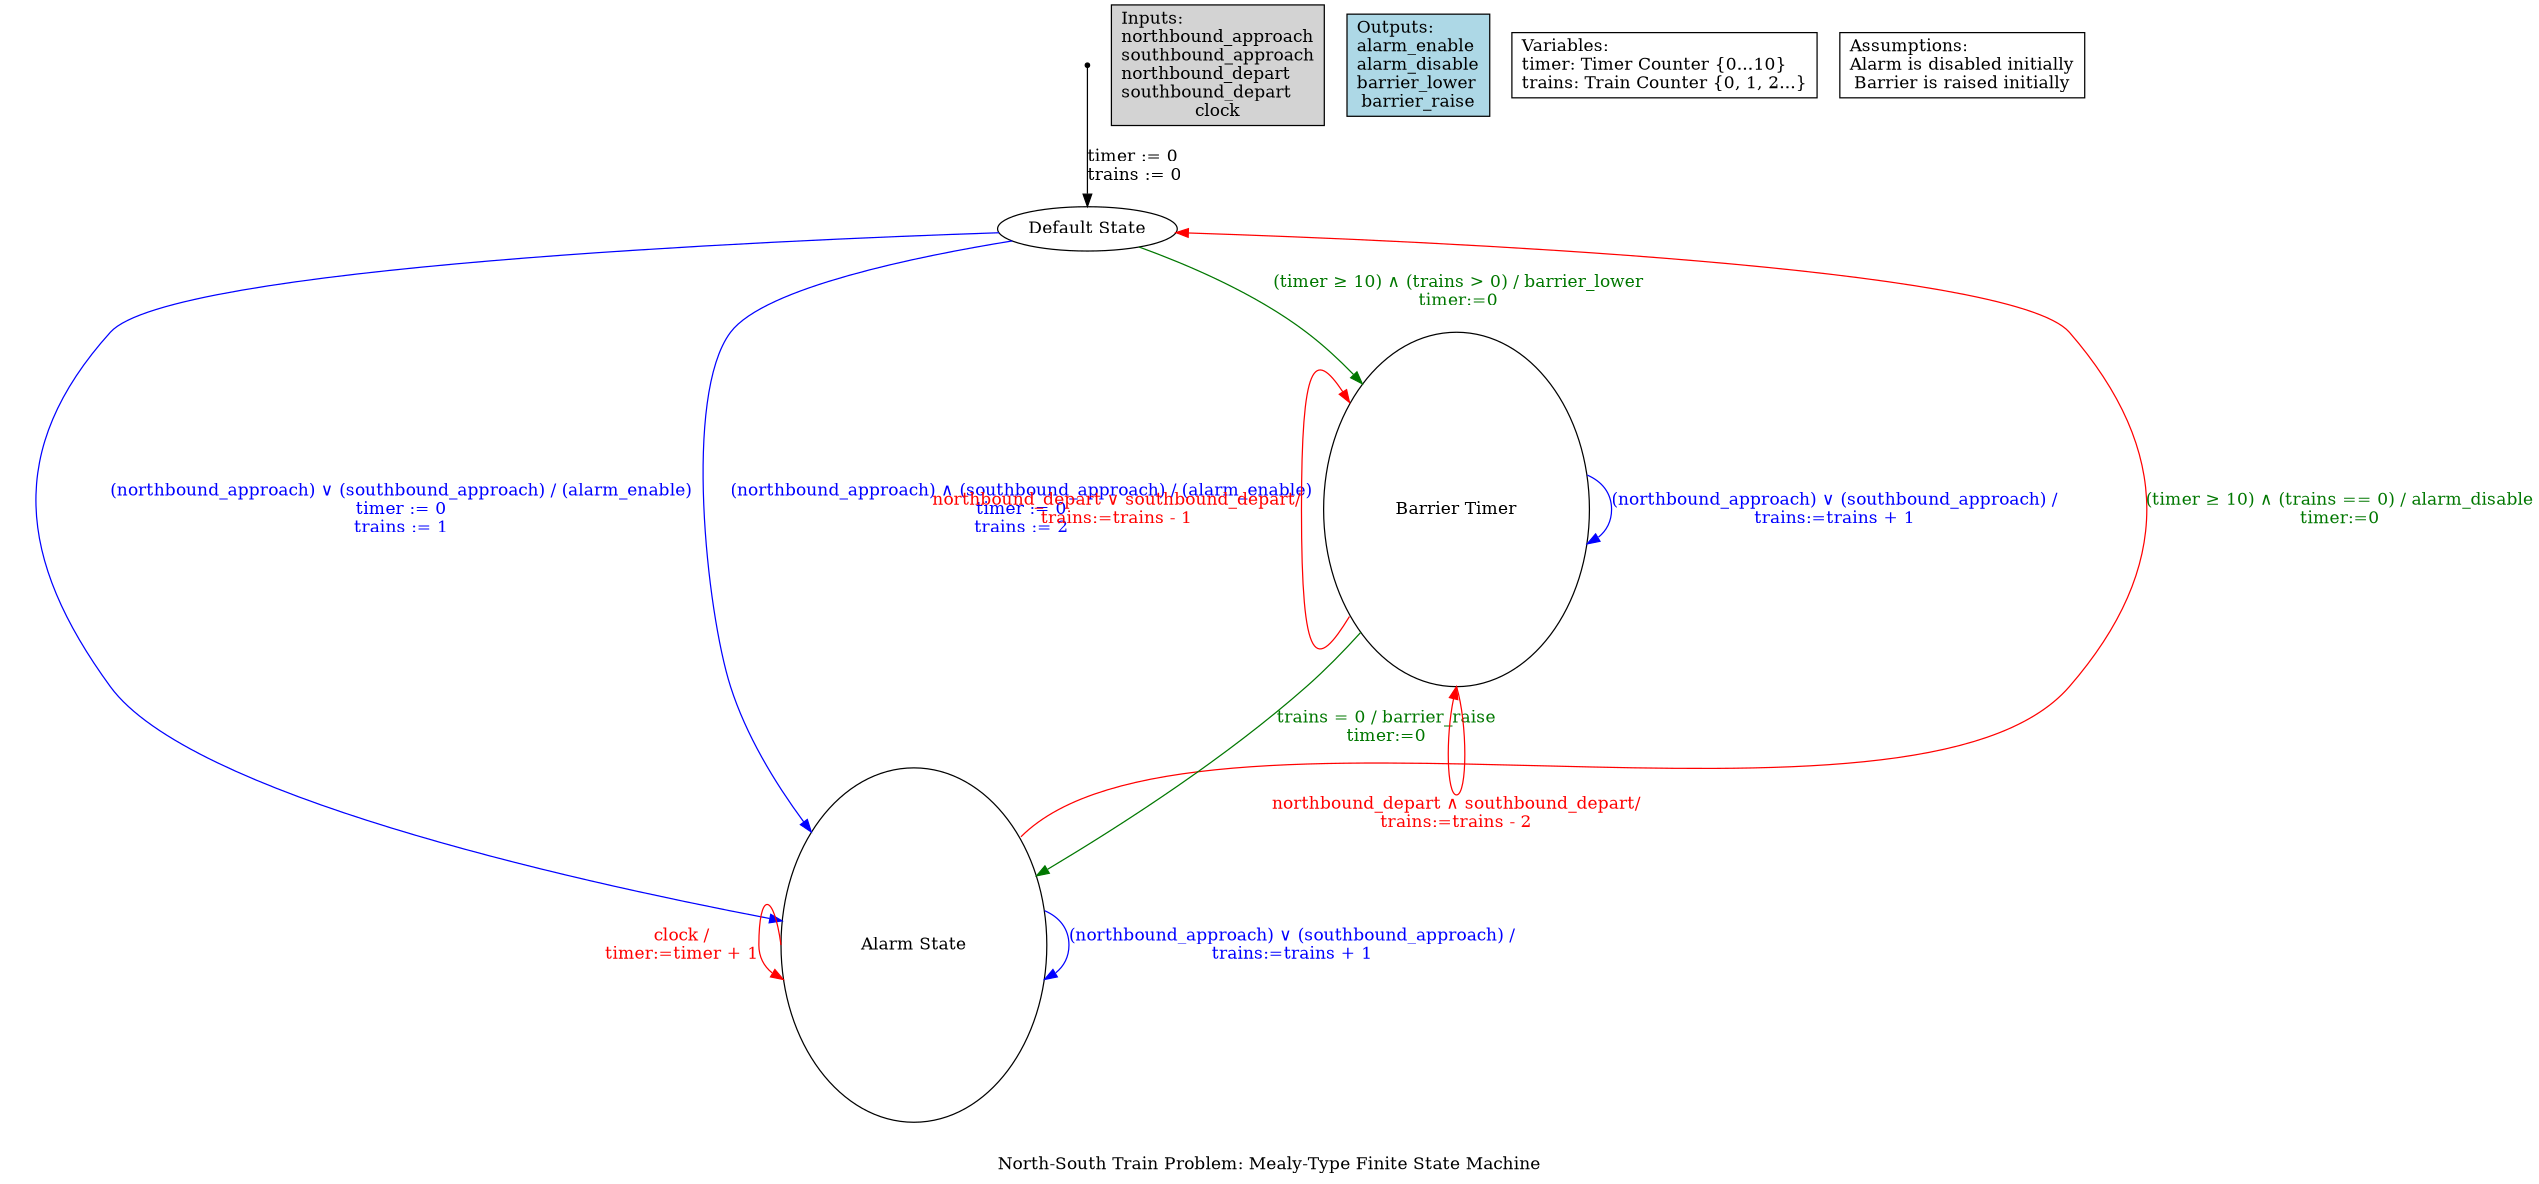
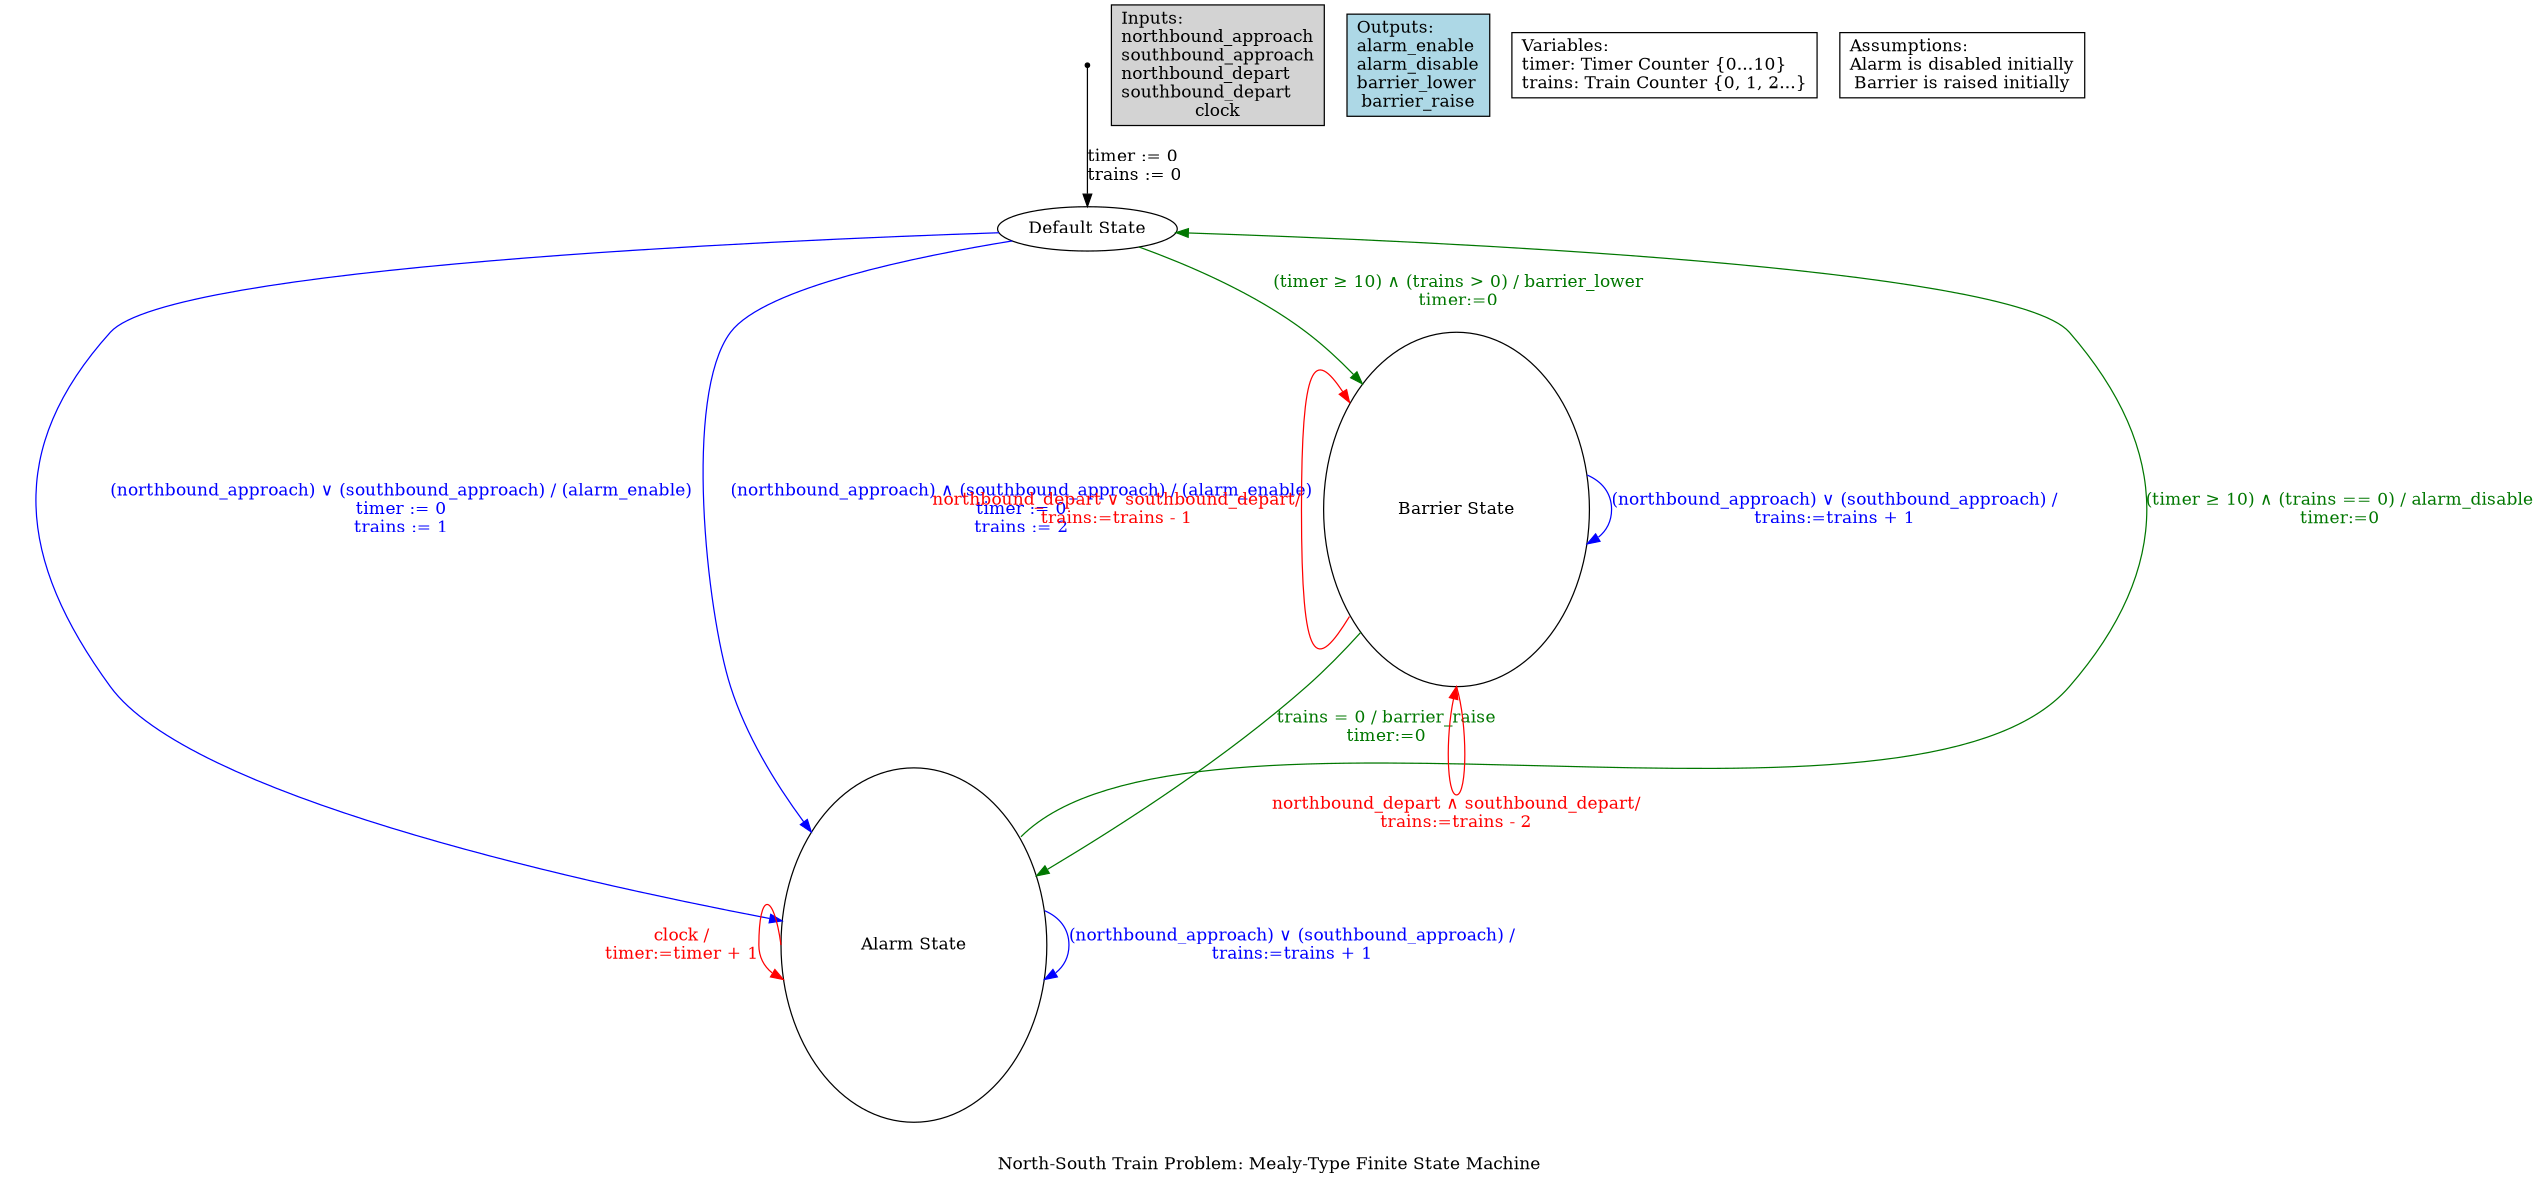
node "Barrier Timer": label "Barrier Timer" -> "Barrier State"
edge "Alarm State" -> "Default State": color #ff0000 -> #007700
